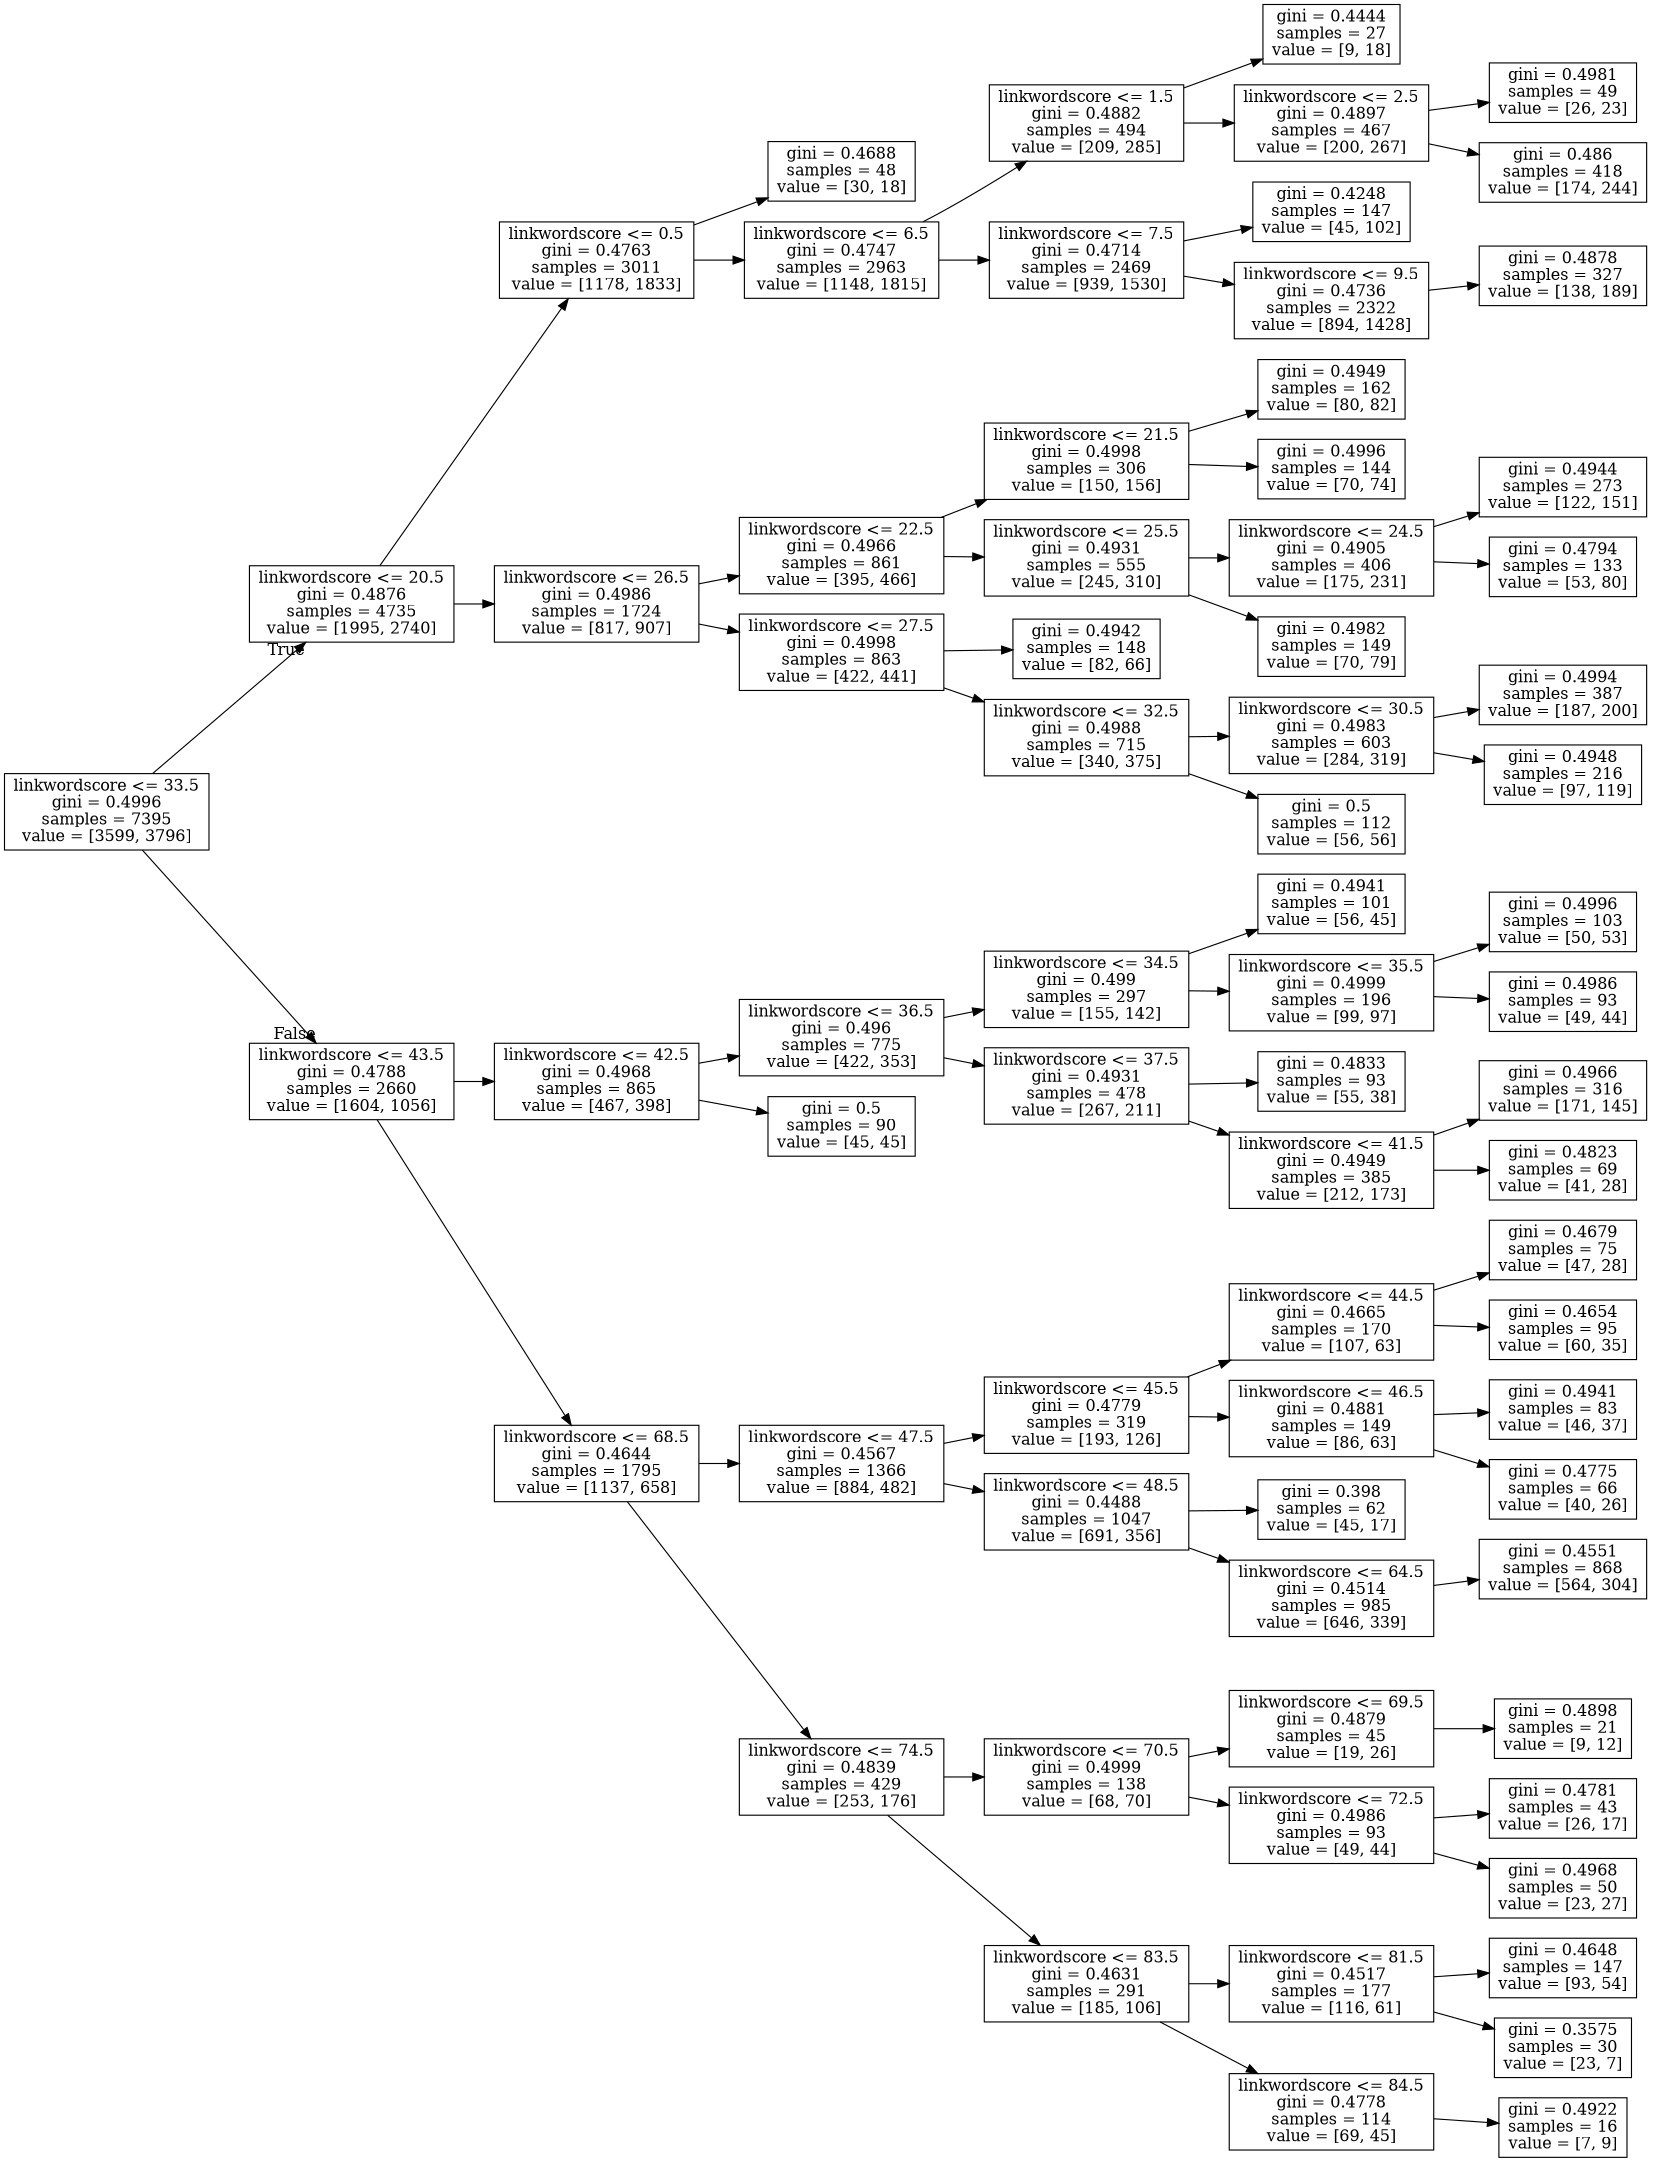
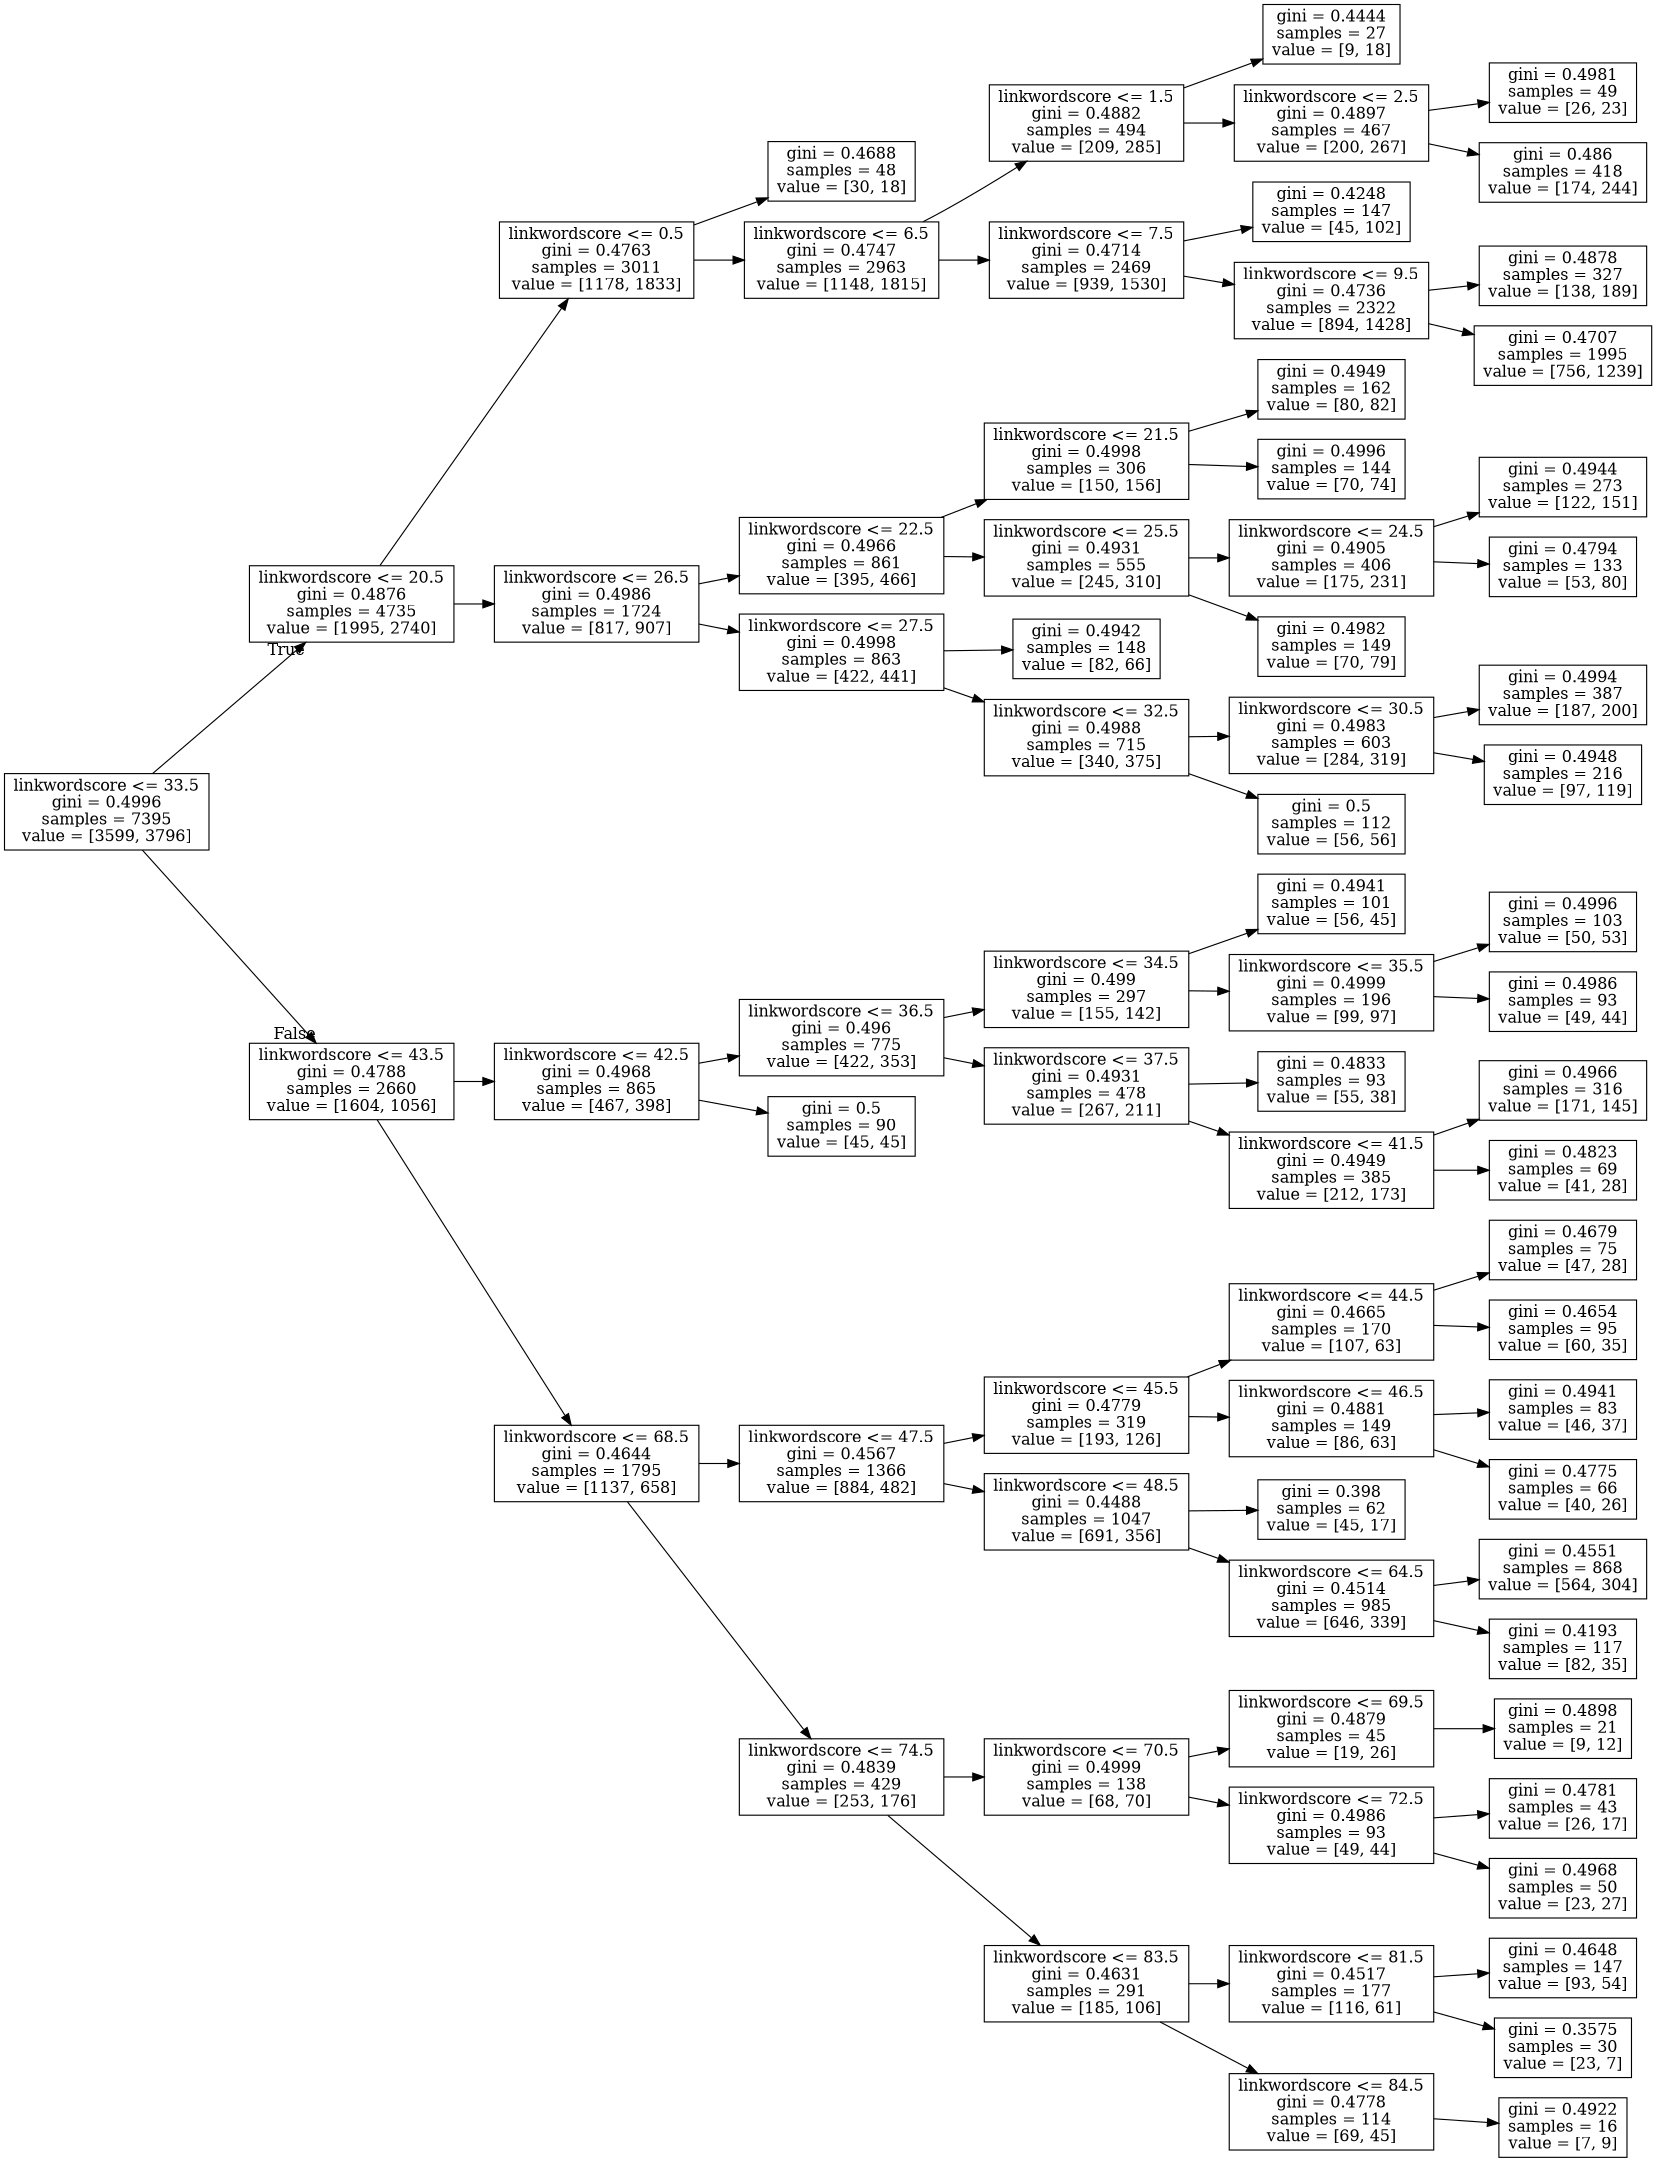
node "gini = 0.4707 samples = 1995 value = [756, 1239]": added
node "gini = 0.4193 samples = 117 value = [82, 35]": added
